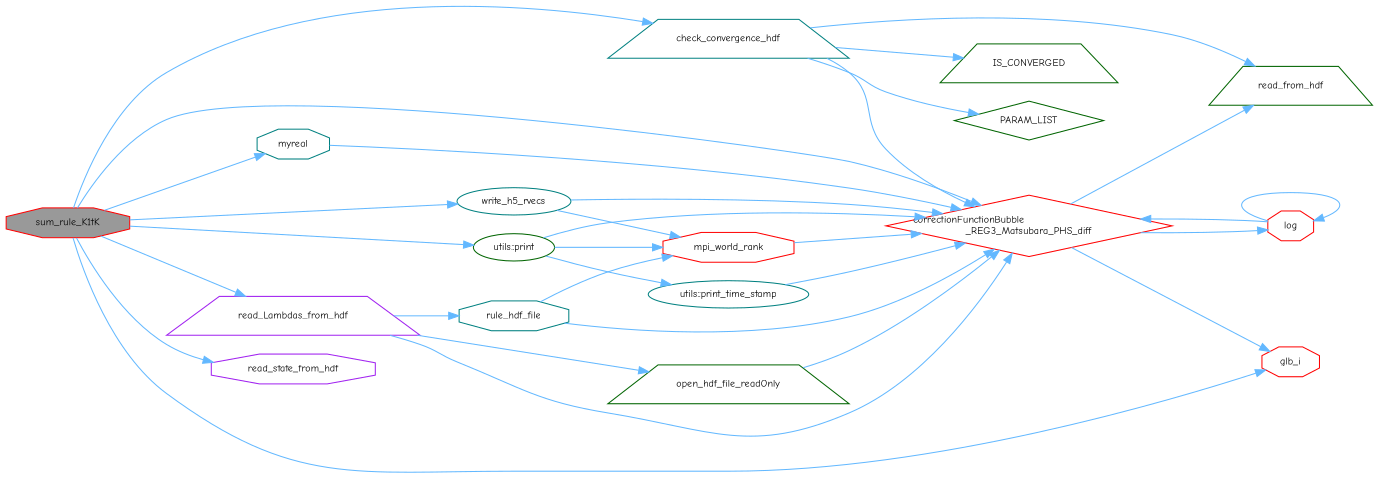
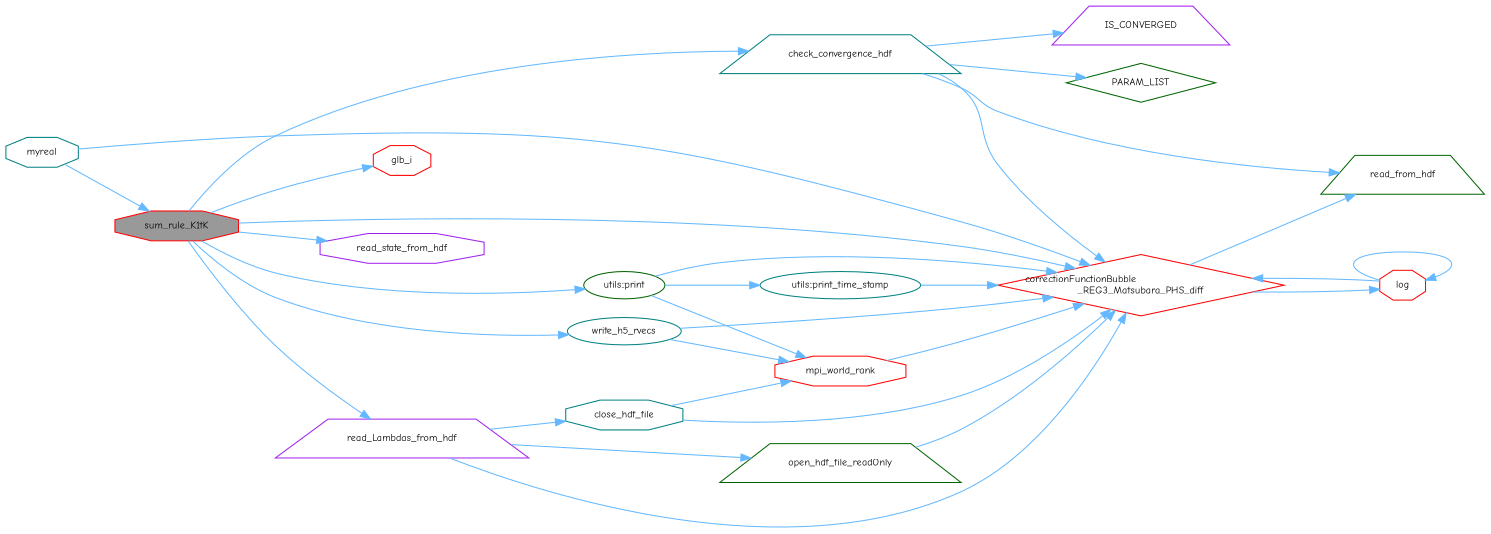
node "IS_CONVERGED": color darkgreen -> purple
edge "sum_rule_K1tK" -> "myreal": reversed
edge "correctionFunctionBubble _REG3_Matsubara_PHS_diff" -> "glb_i": removed
node "rule_hdf_file": label "rule_hdf_file" -> "close_hdf_file"
